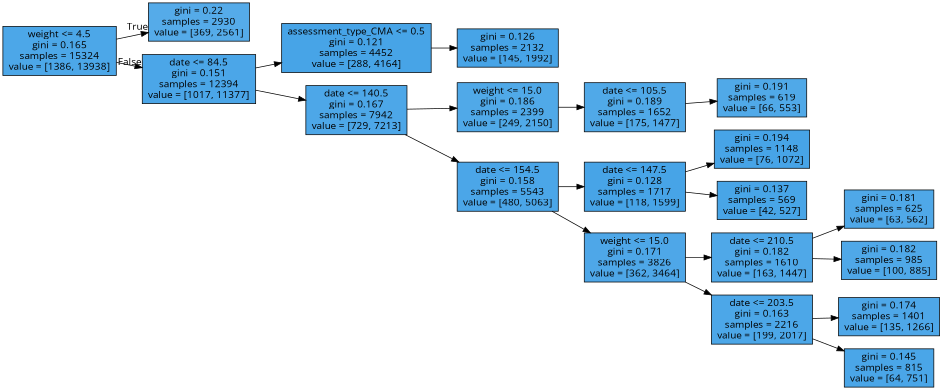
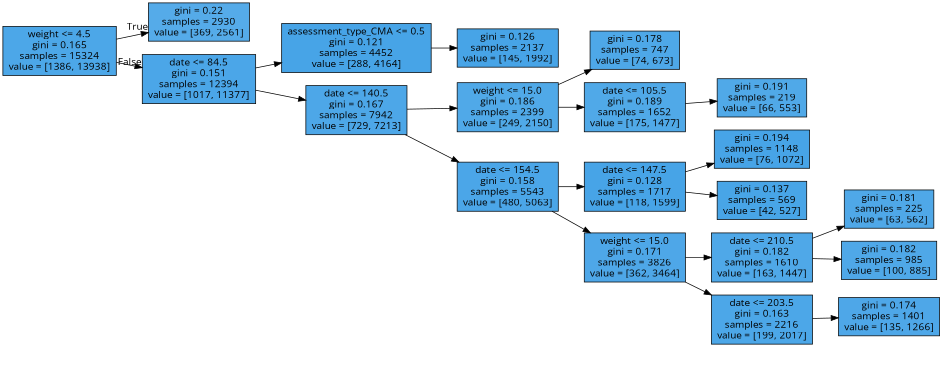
node "gini = 0.126 samples = 2132 value = [145, 1992]": label "gini = 0.126 samples = 2132 value = [145, 1992]" -> "gini = 0.126 samples = 2137 value = [145, 1992]"
node "gini = 0.178 samples = 747 value = [74, 673]": added
node "gini = 0.191 samples = 619 value = [66, 553]": label "gini = 0.191 samples = 619 value = [66, 553]" -> "gini = 0.191 samples = 219 value = [66, 553]"
node "gini = 0.181 samples = 625 value = [63, 562]": label "gini = 0.181 samples = 625 value = [63, 562]" -> "gini = 0.181 samples = 225 value = [63, 562]"
node "gini = 0.145 samples = 815 value = [64, 751]": removed
